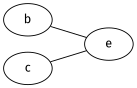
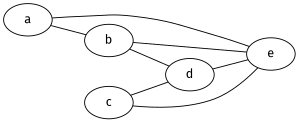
node "a": added
node "d": added
